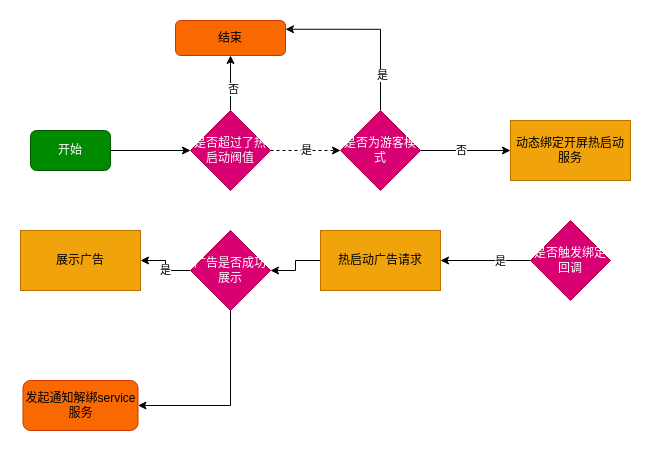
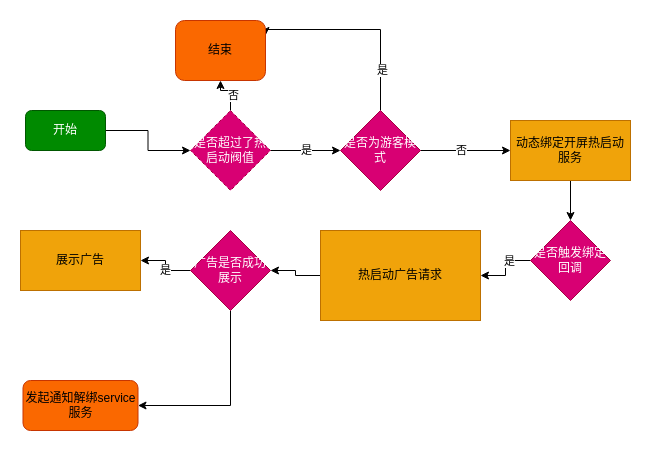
node "结束": size 110x35 -> 90x60
node "开始": moved (71, 151) -> (66, 131)
node "是否超过了热启动阀值": style solid -> dashed
edge "是否超过了热启动阀值" -> "是否为游客模式": style dashed -> solid
edge "动态绑定开屏热启动服务" -> "是否触发绑定回调": added
node "热启动广告请求": size 120x60 -> 160x90
